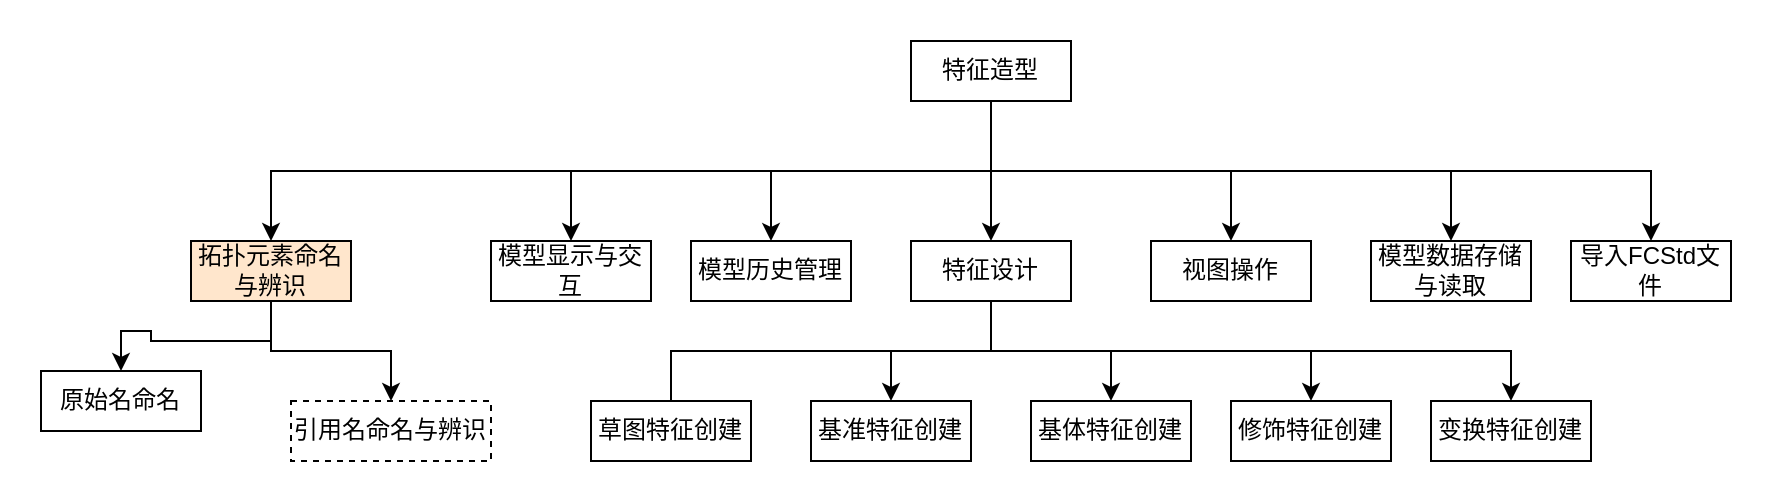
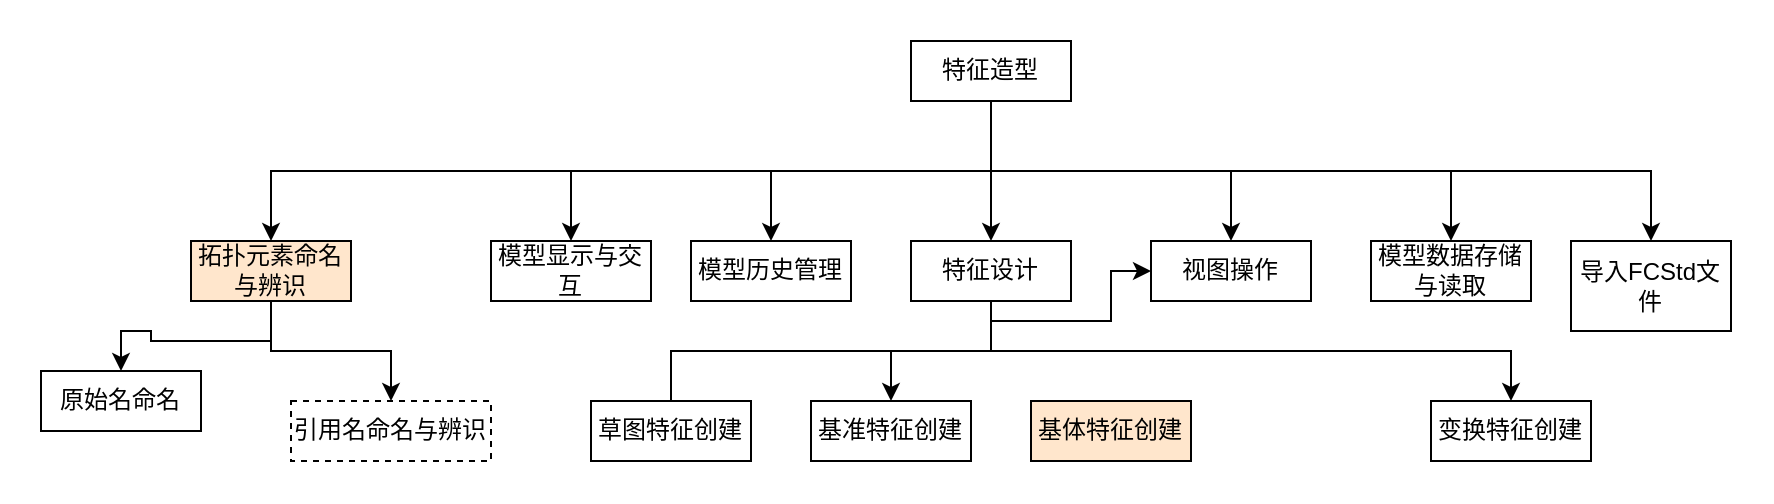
node "导入FCStd文件": size 160x60 -> 160x90
edge "特征设计" -> "基体特征创建": now "特征设计" -> "视图操作"
edge "特征设计" -> "修饰特征创建": removed
node "基体特征创建": fillcolor #ffffff -> #ffe6cc
node "修饰特征创建": removed
